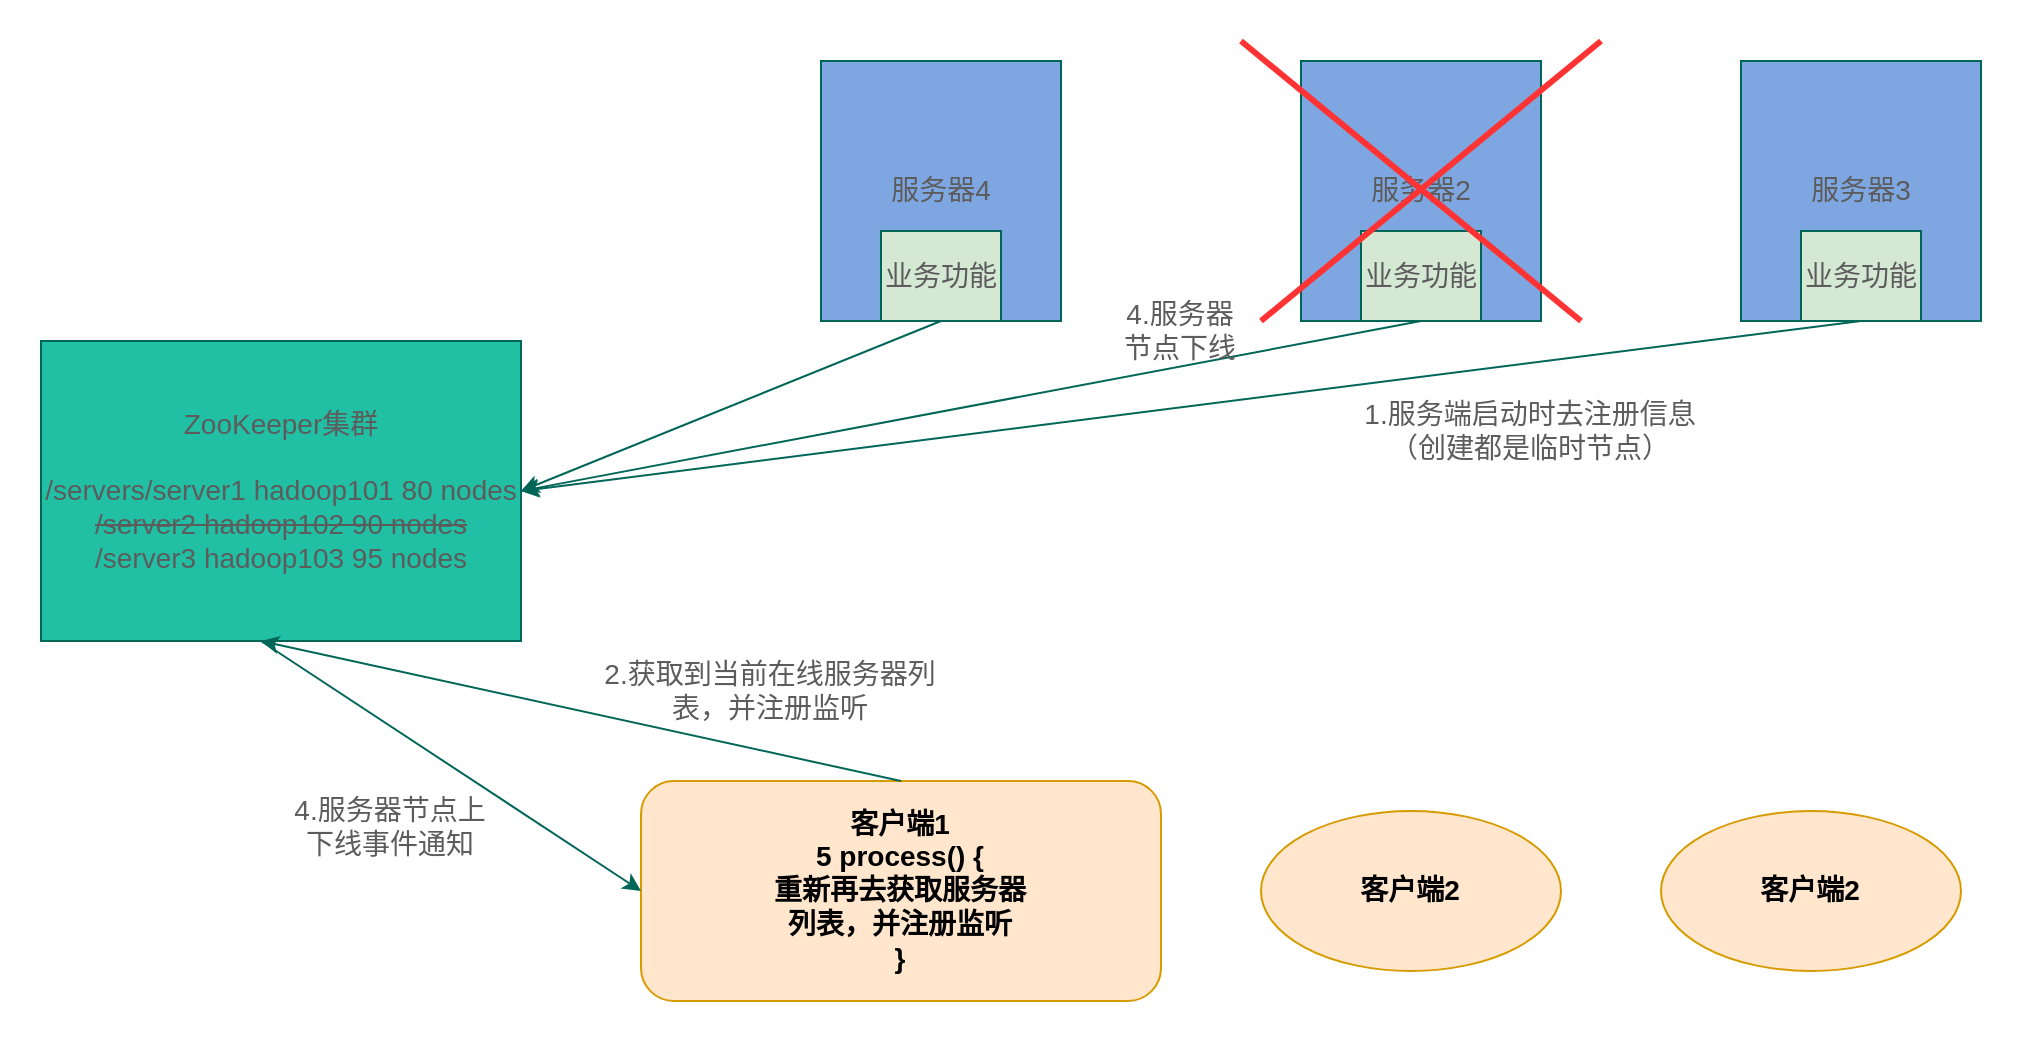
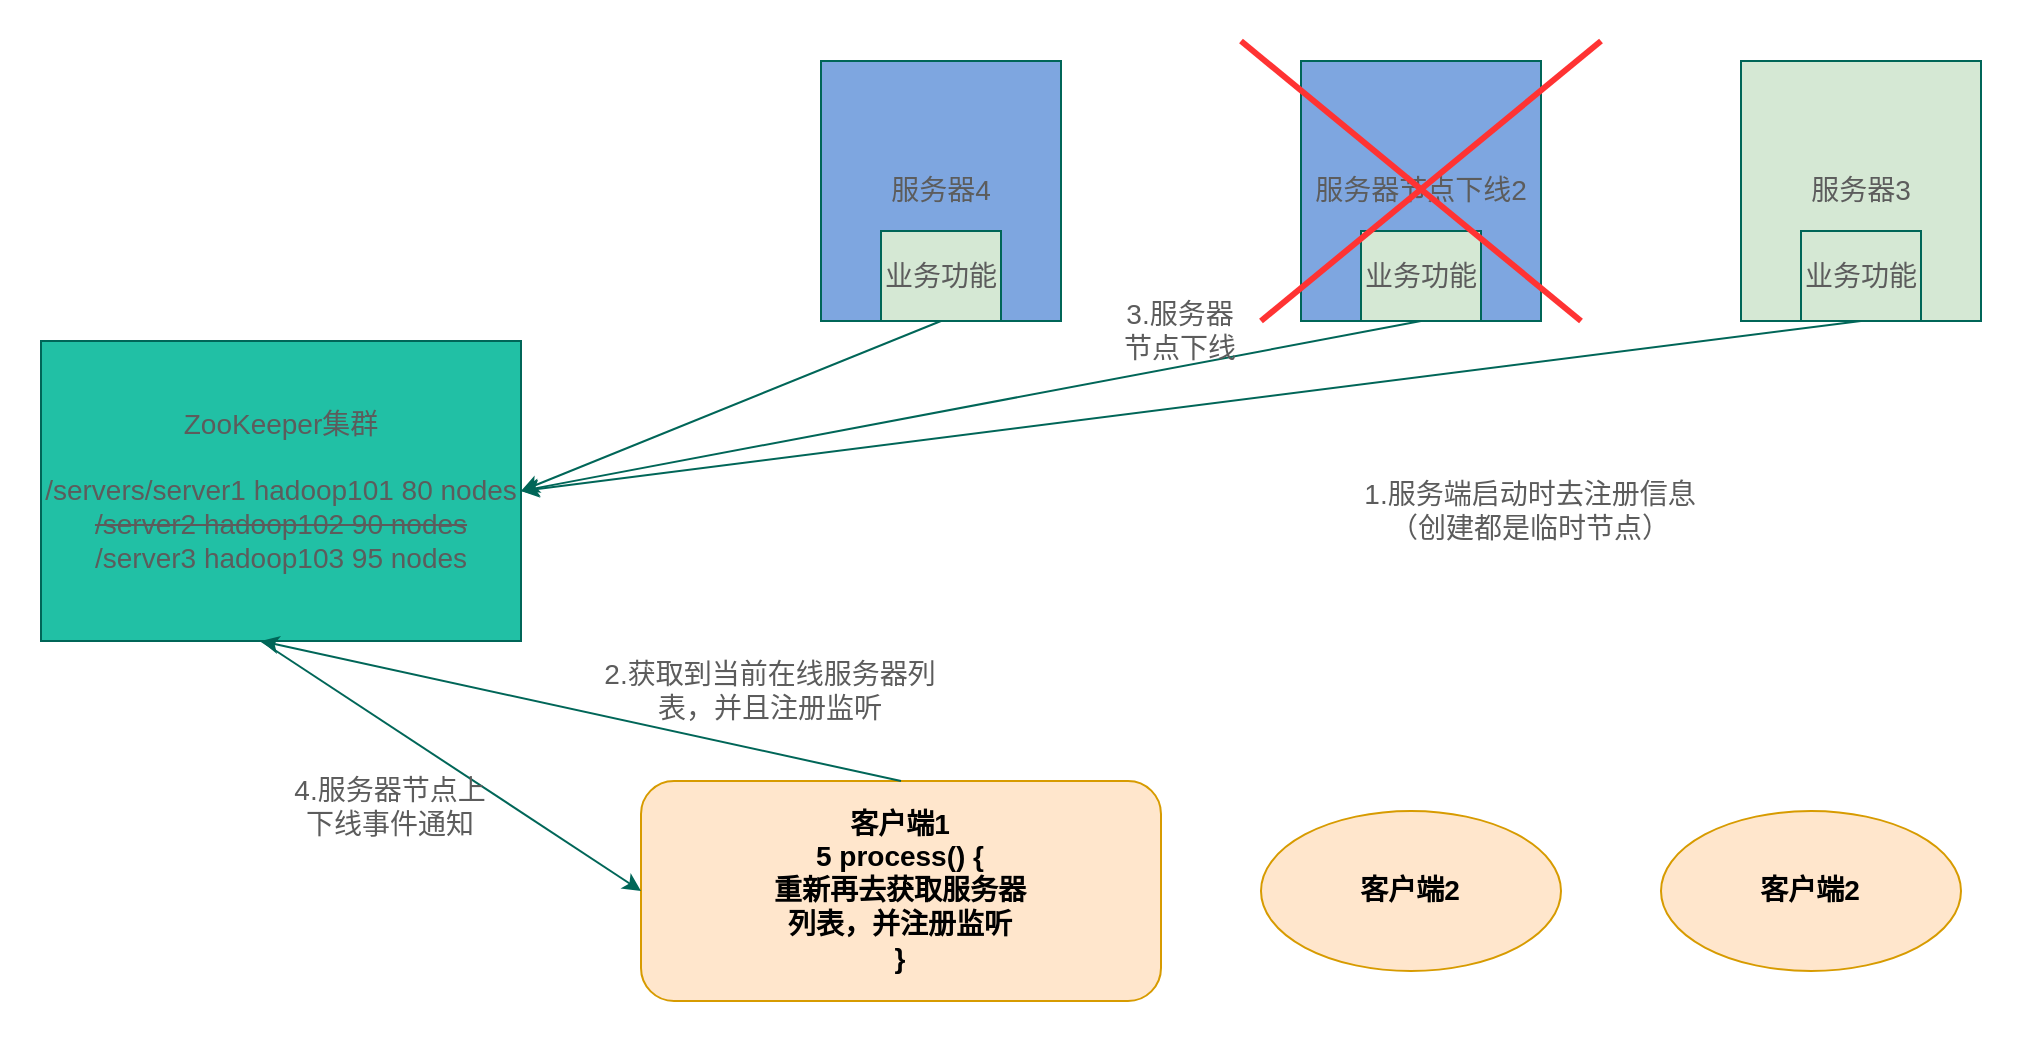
node "服务器2": label "服务器2" -> "服务器节点下线2"
node "服务器3": fillcolor #7ea6e0 -> #d5e8d4
node "4.服务器节点下线": label "4.服务器节点下线" -> "3.服务器节点下线"
node "1.服务端启动时去注册信息（创建都是临时节点）": moved (1531, 431) -> (1531, 511)
node "2.获取到当前在线服务器列表，并注册监听": label "2.获取到当前在线服务器列表，并注册监听" -> "2.获取到当前在线服务器列表，并且注册监听"
node "4.服务器节点上下线事件通知": moved (391, 826) -> (391, 806)
